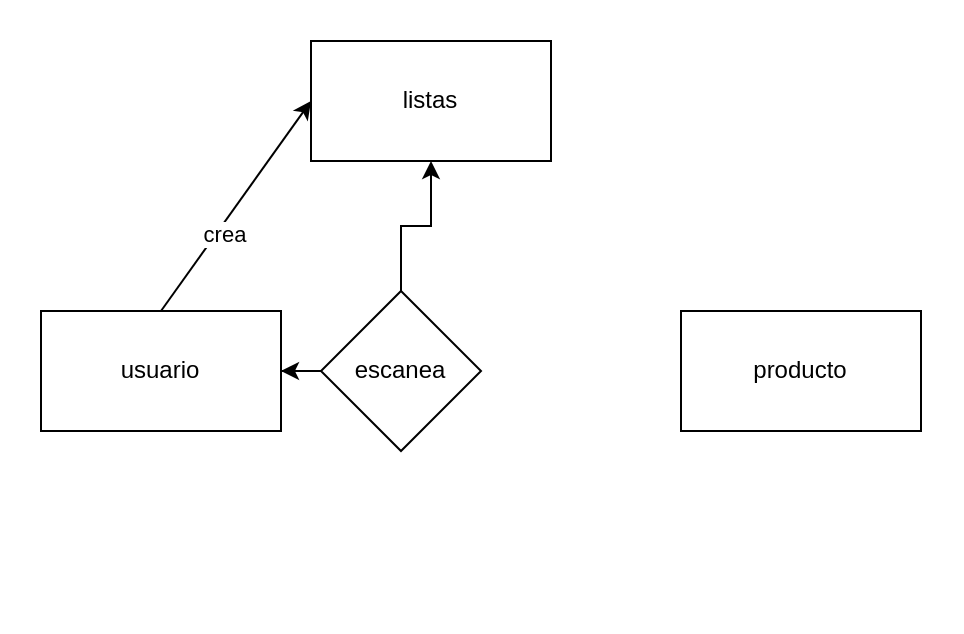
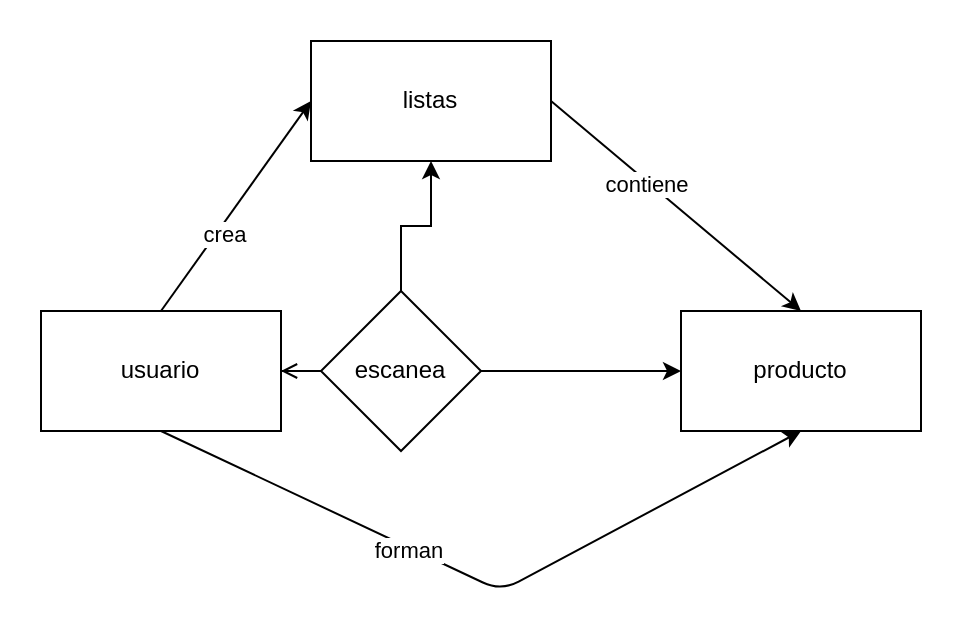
edge "listas" -> "producto": added, label "contiene"
edge "escanea" -> "usuario": arrowhead classic -> open
edge "escanea" -> "producto": added
edge "usuario" -> "producto": added, label "forman"
